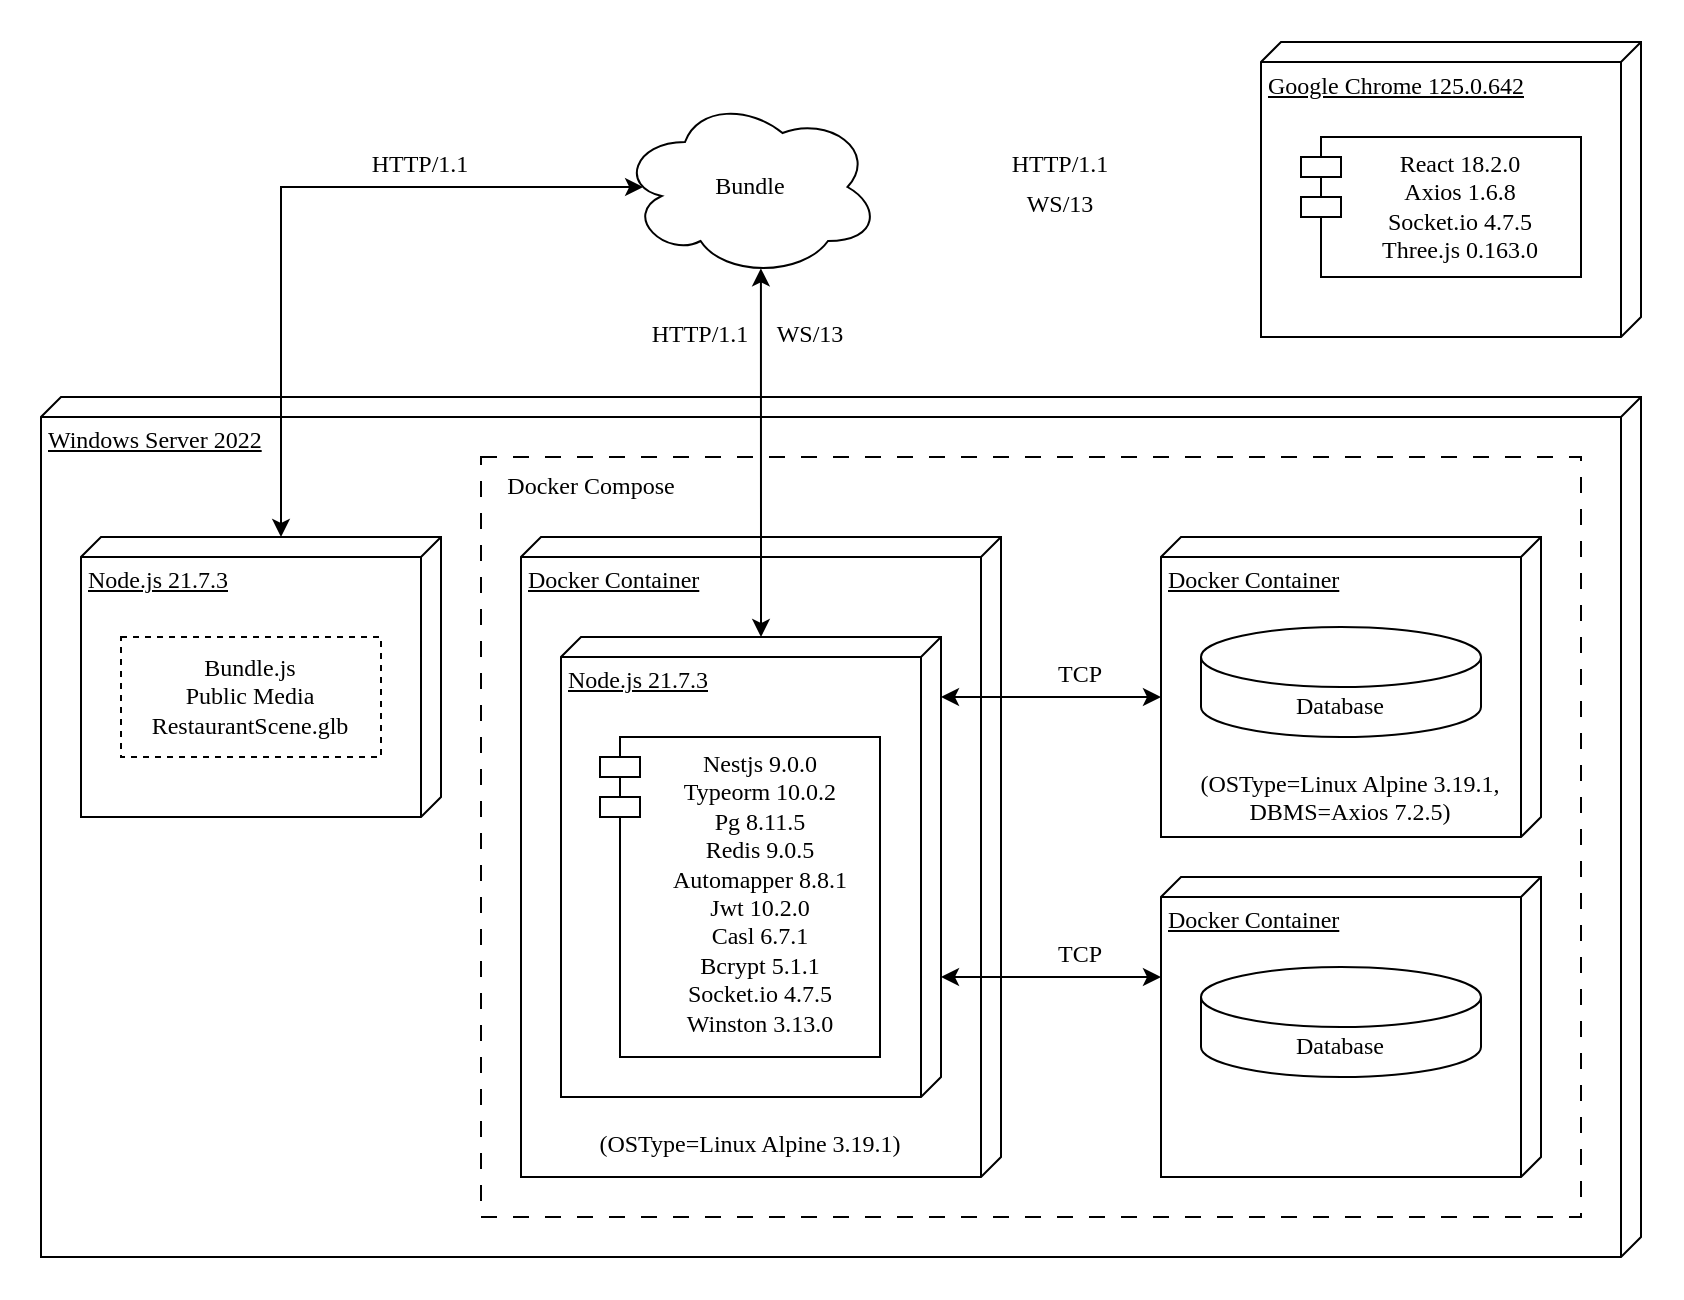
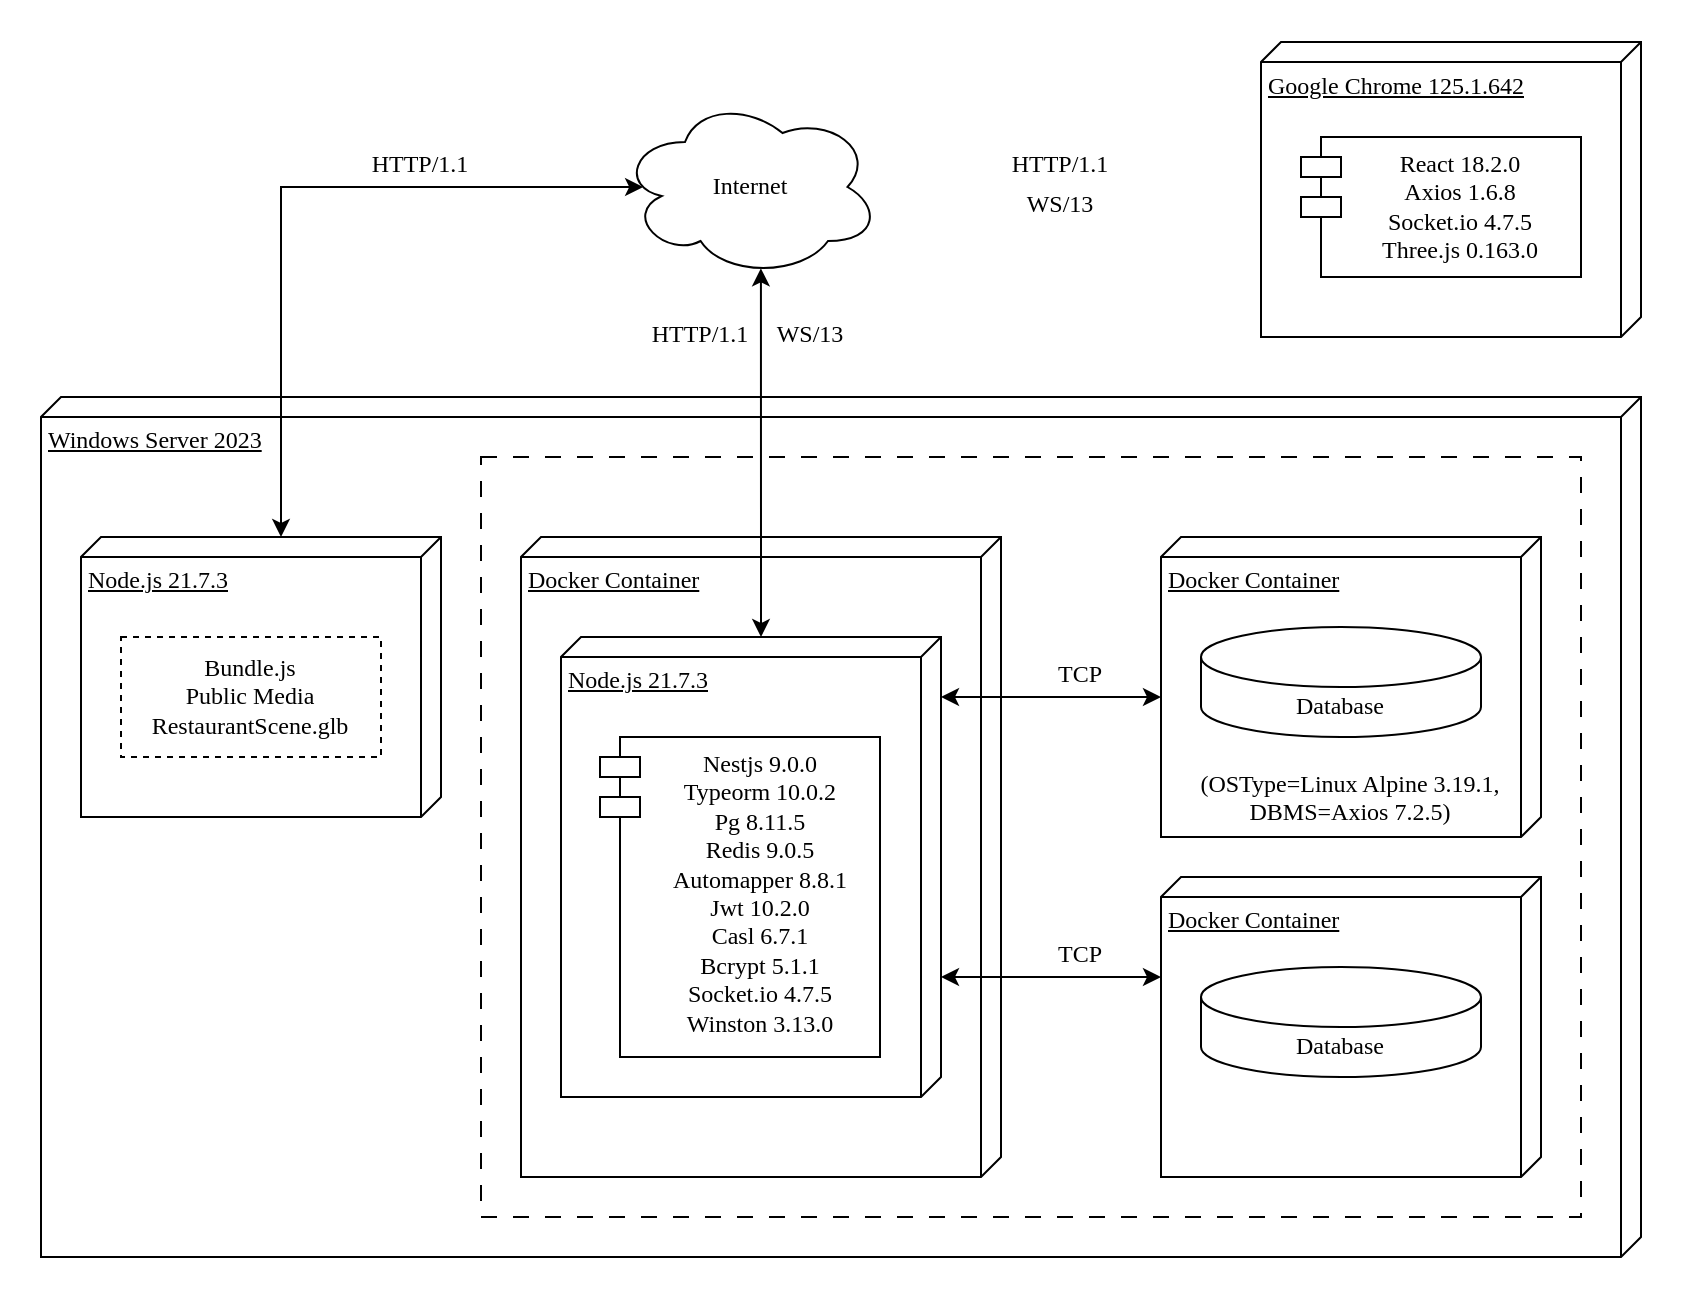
node "Google Chrome 125.0.642": label "Google Chrome 125.0.642" -> "Google Chrome 125.1.642"
node "Bundle": label "Bundle" -> "Internet"
node "Windows Server 2022": label "Windows Server 2022" -> "Windows Server 2023"
node "Docker Compose": removed
node "(OSType=Linux Alpine 3.19.1)": removed
